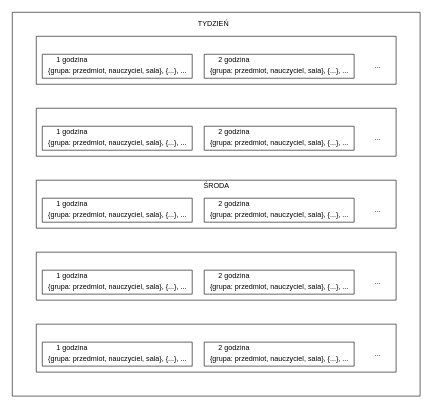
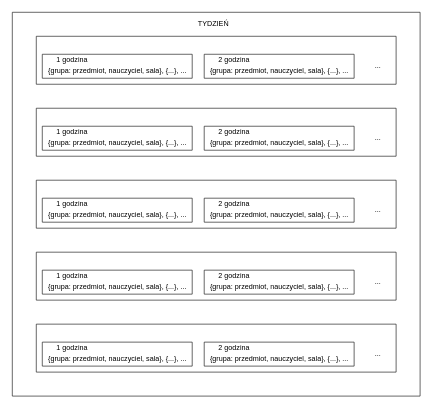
node "ŚRODA": removed
